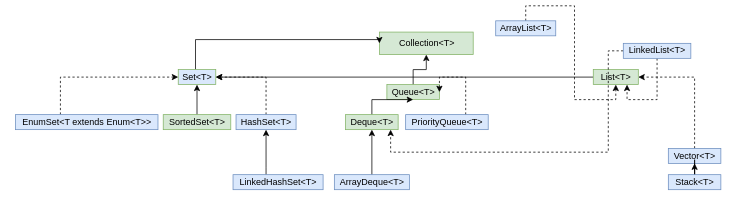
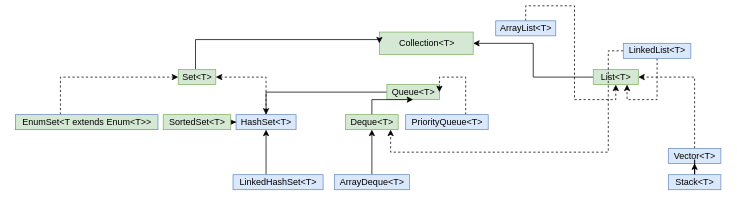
edge "Queue<T>" -> "Collection<T>": now "Queue<T>" -> "HashSet<T>"
node "Set<T>": fillcolor #dae8fc -> #d5e8d4
edge "List<T>" -> "Set<T>": now "List<T>" -> "Collection<T>"
edge "SortedSet<T>" -> "Set<T>": now "SortedSet<T>" -> "HashSet<T>"
node "EnumSet<T extends Enum<T>>": fillcolor #dae8fc -> #d5e8d4
